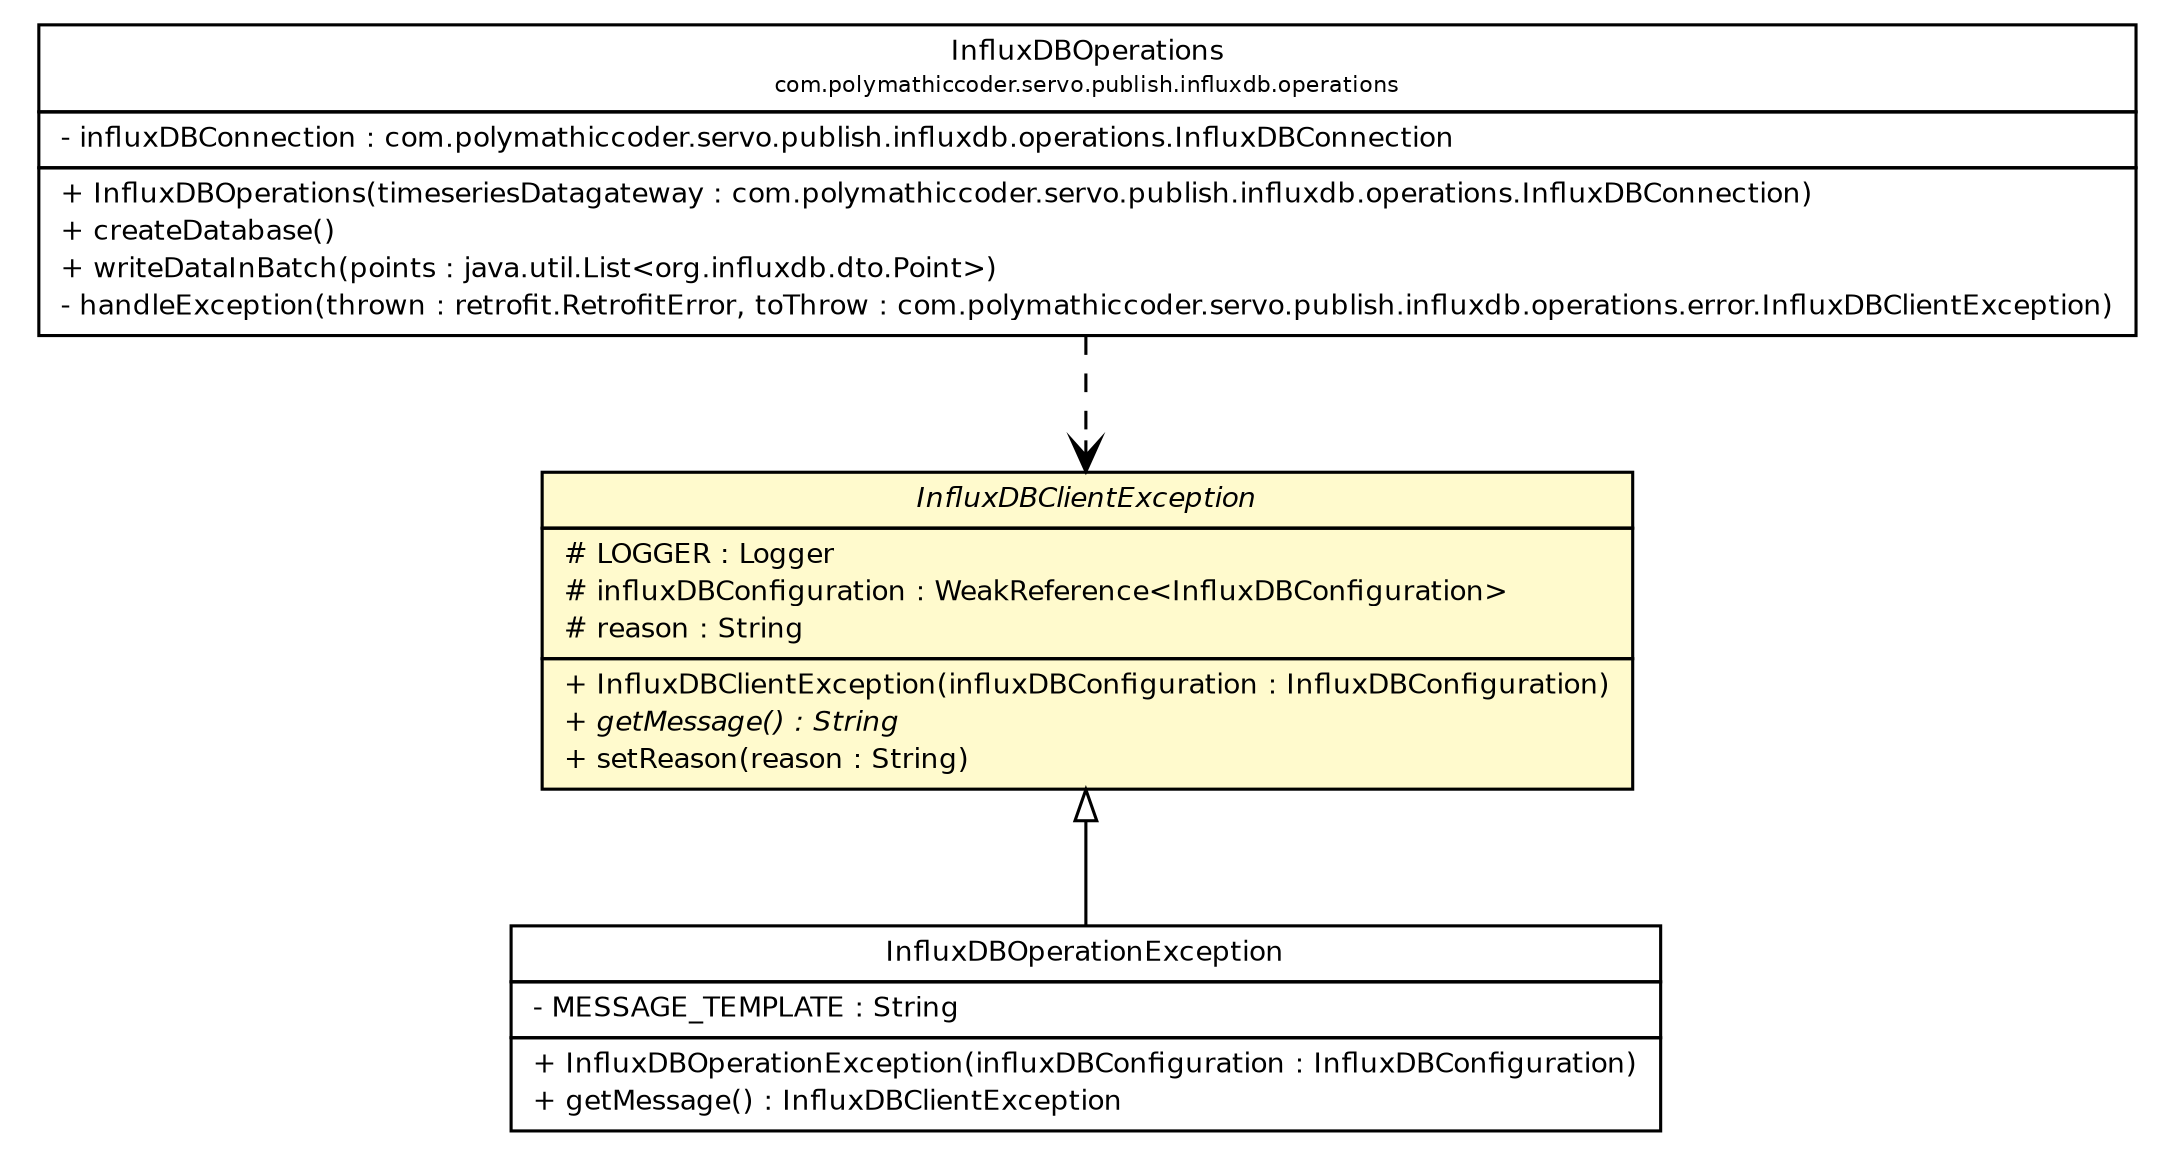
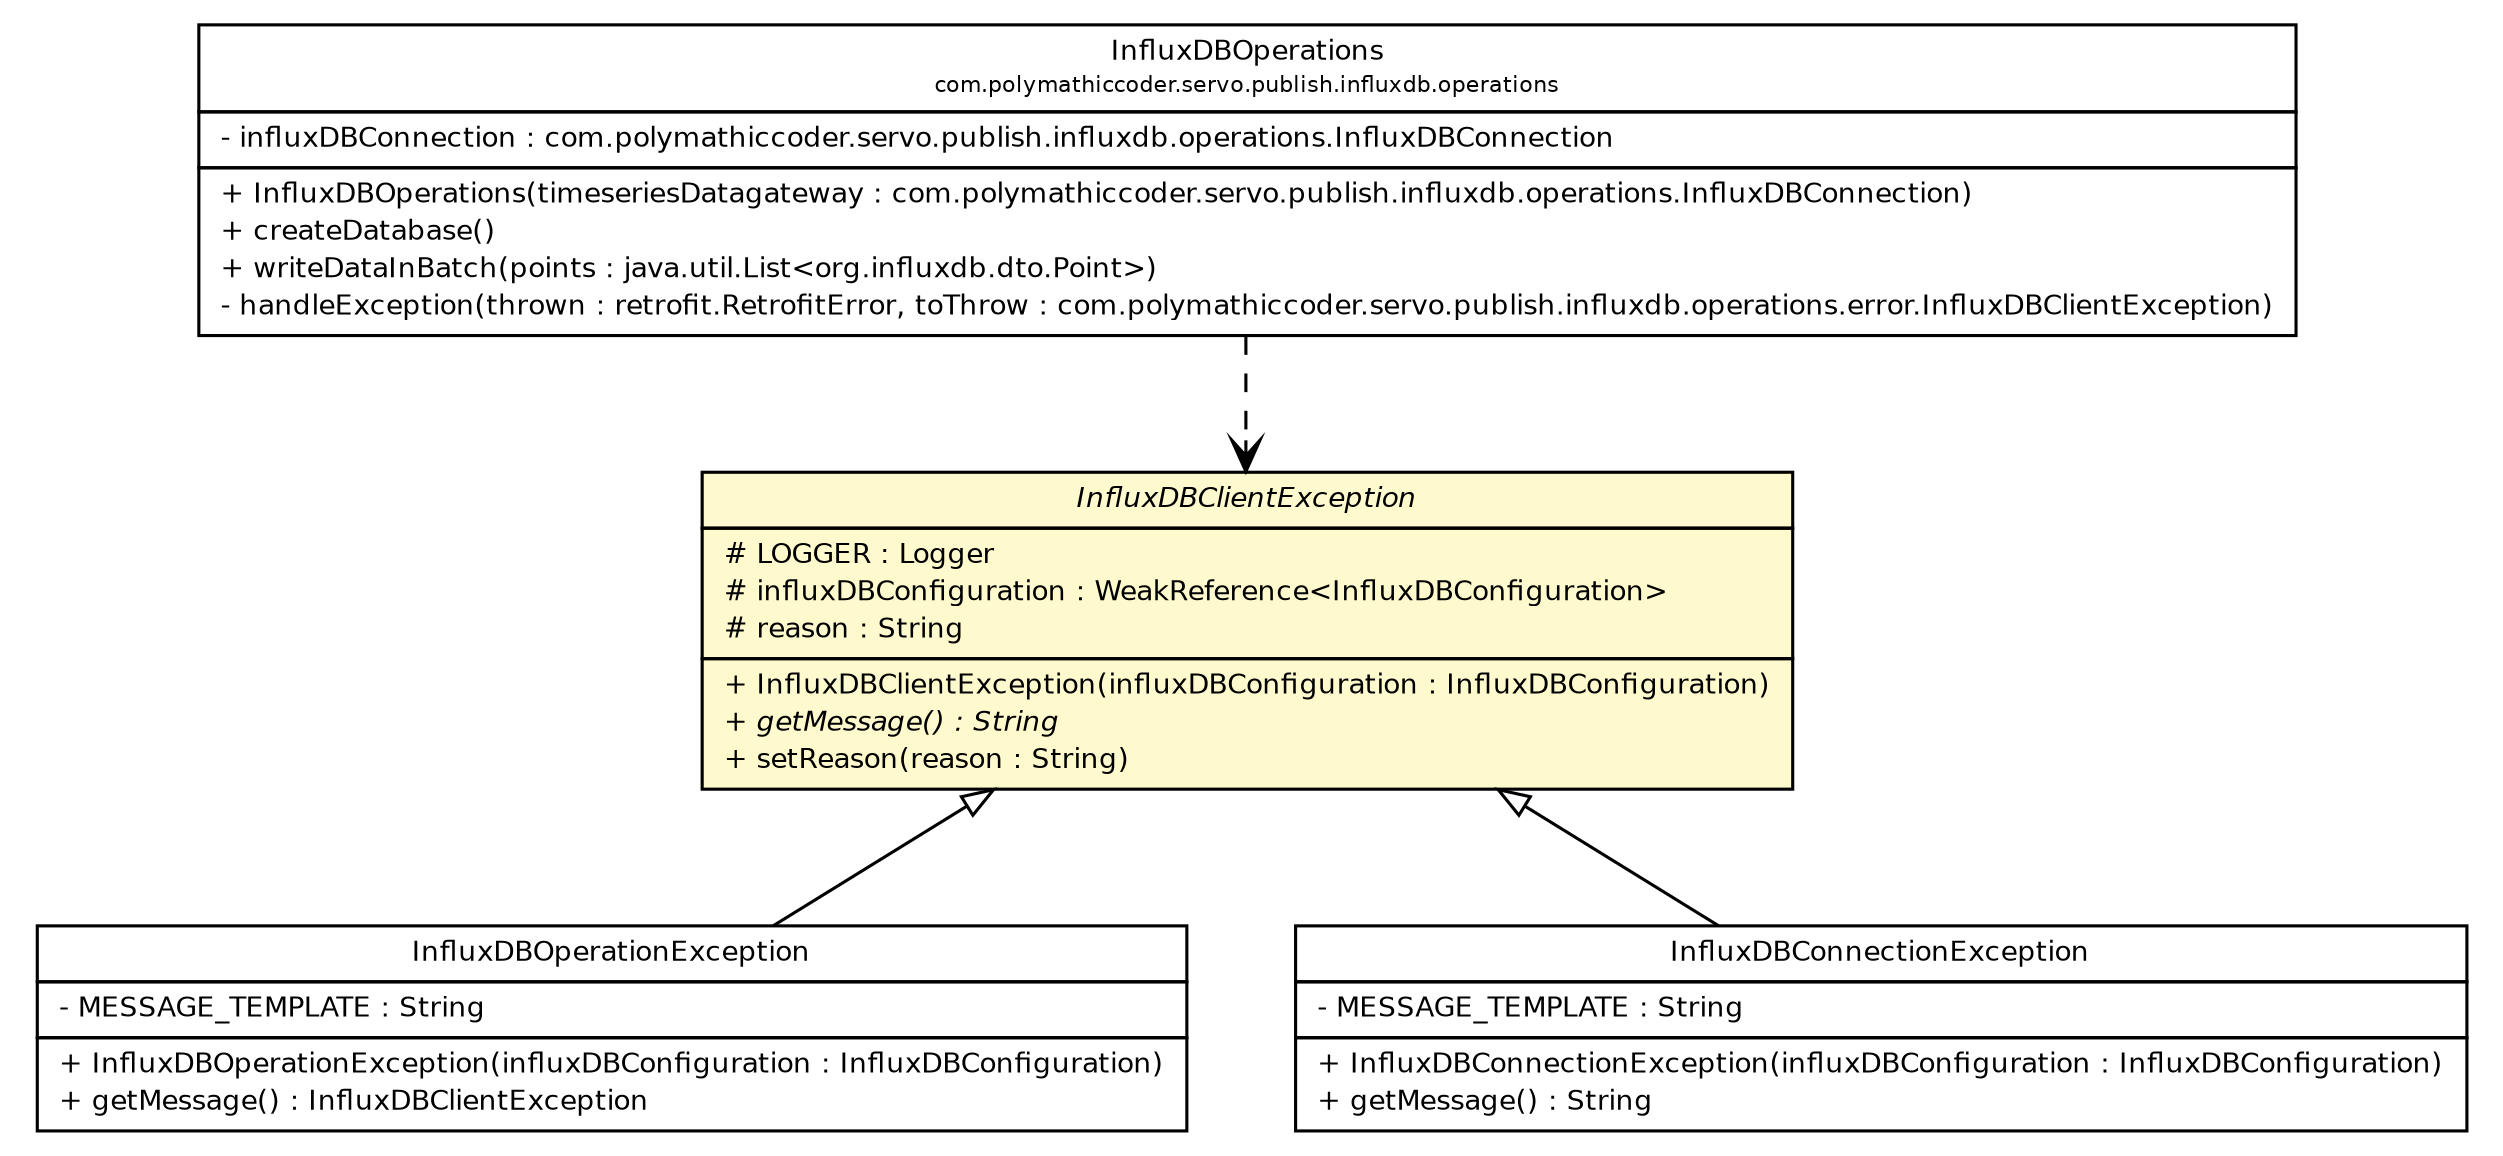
node "InfluxDBConnectionException": added
